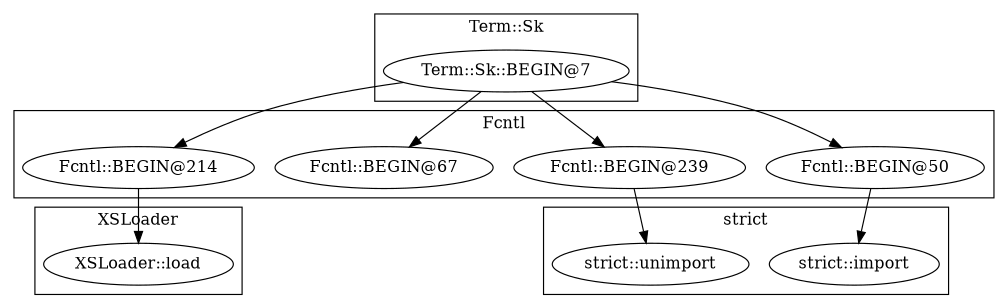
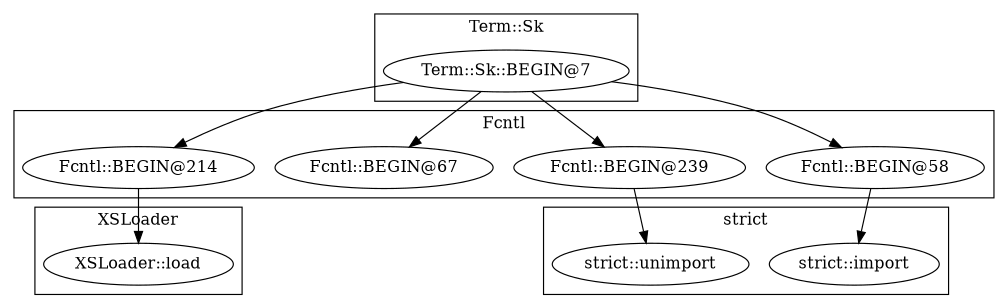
node "Fcntl::BEGIN@50": label "Fcntl::BEGIN@50" -> "Fcntl::BEGIN@58"
